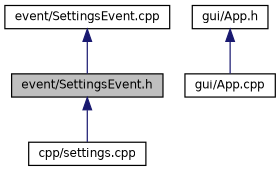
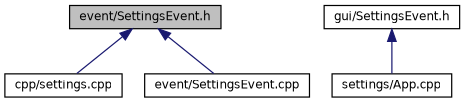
node "gui/App.h": label "gui/App.h" -> "gui/SettingsEvent.h"
edge "event/SettingsEvent.h" -> "event/SettingsEvent.cpp": reversed
node "gui/App.cpp": label "gui/App.cpp" -> "settings/App.cpp"
